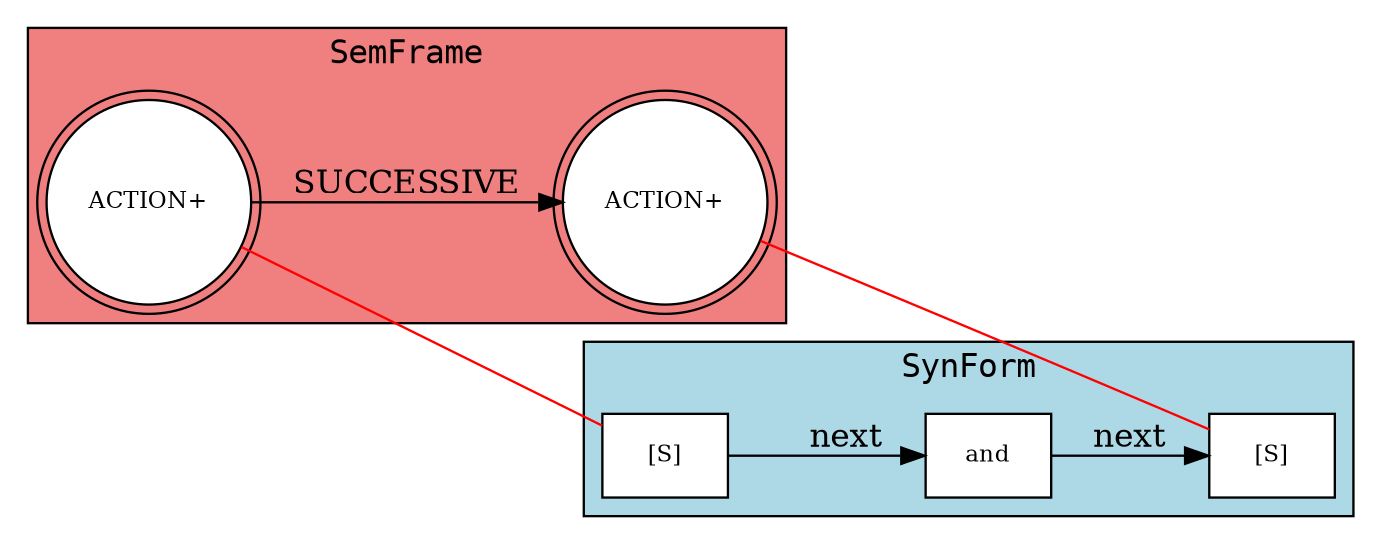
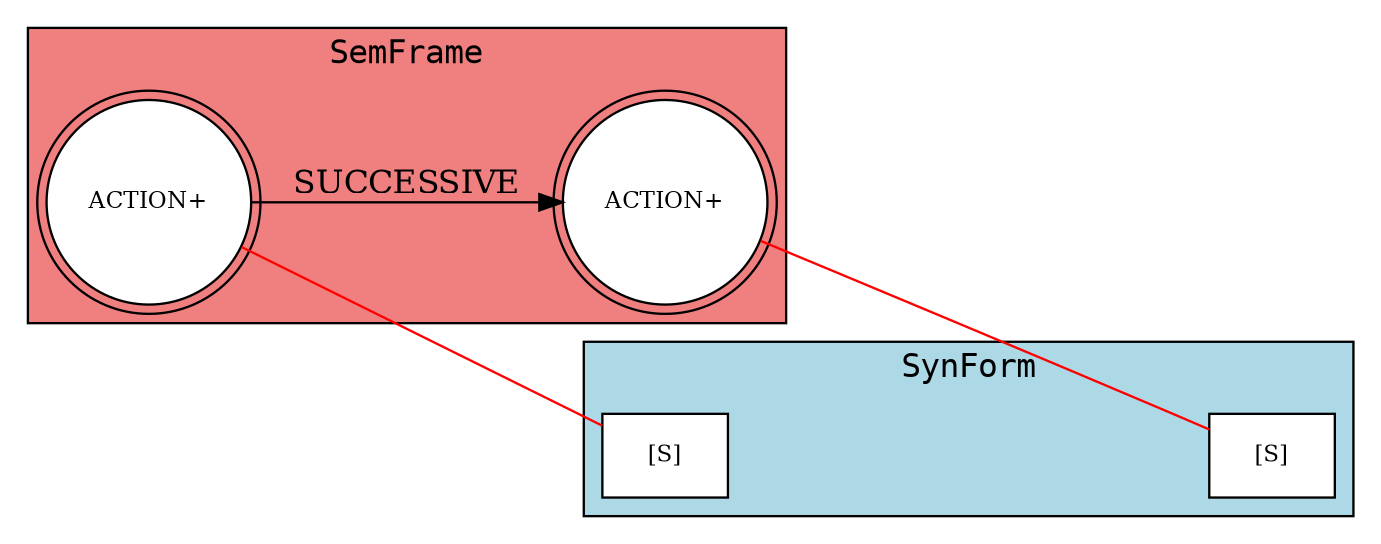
node "and": removed
